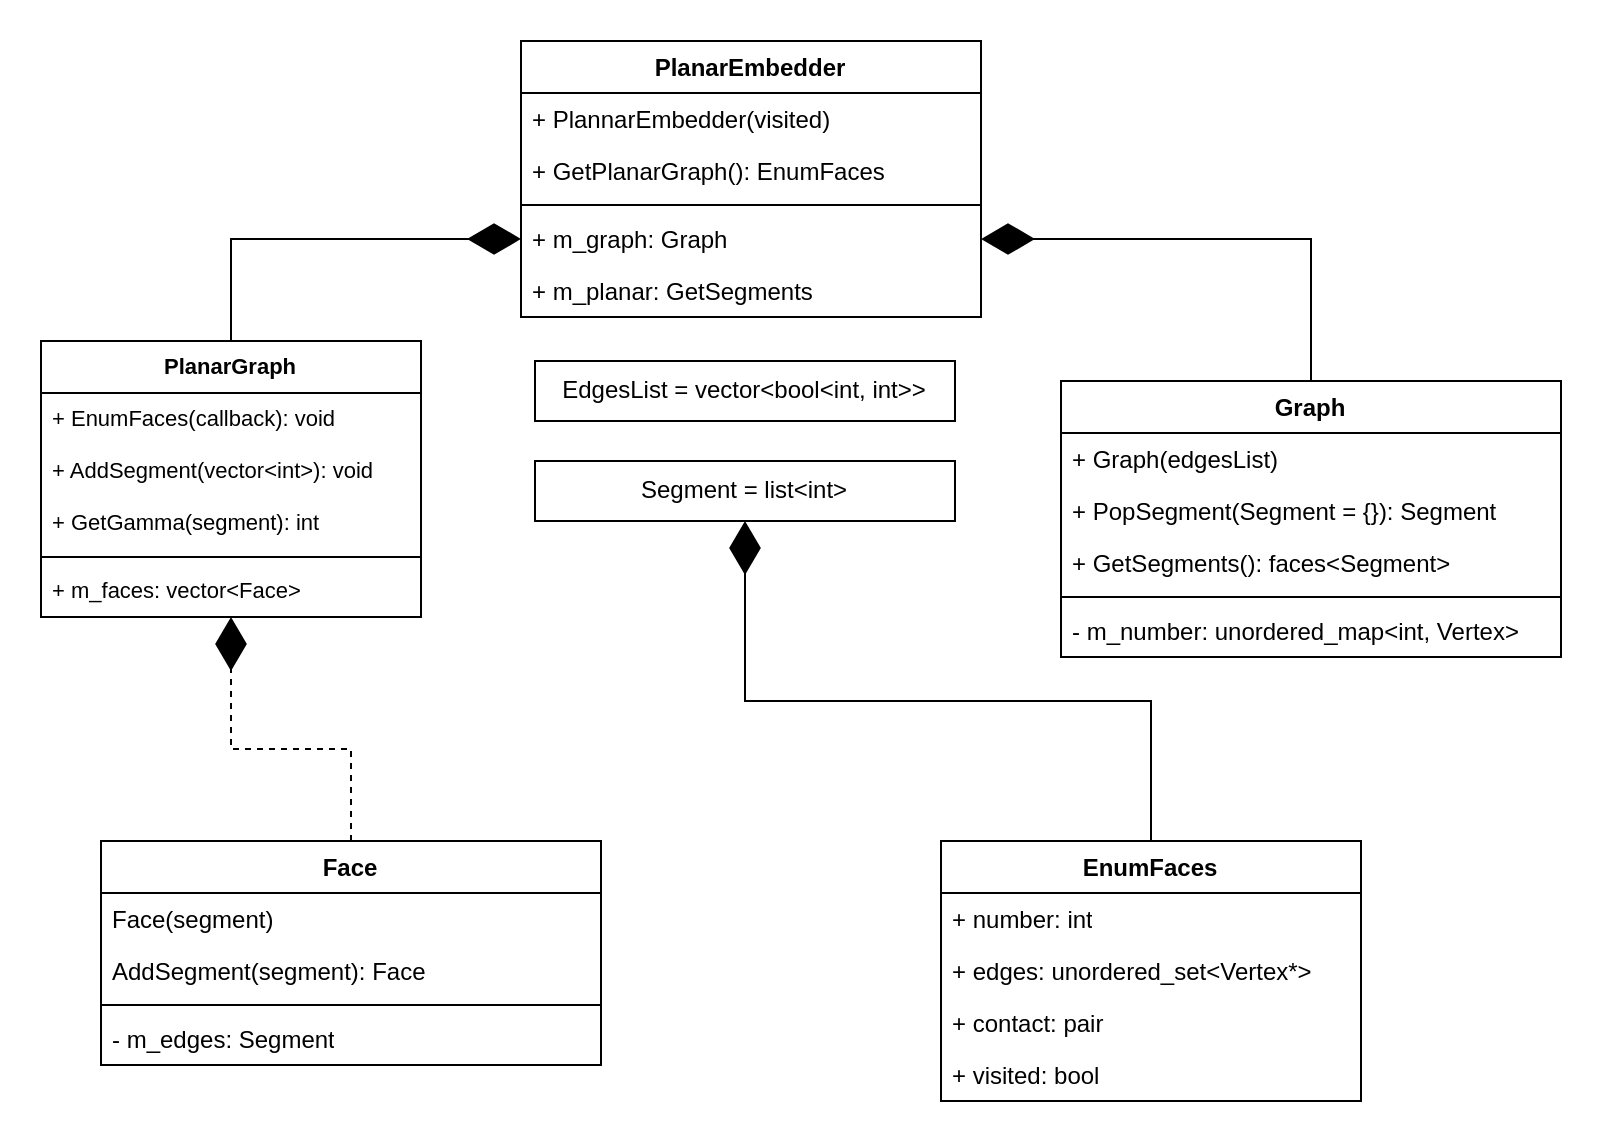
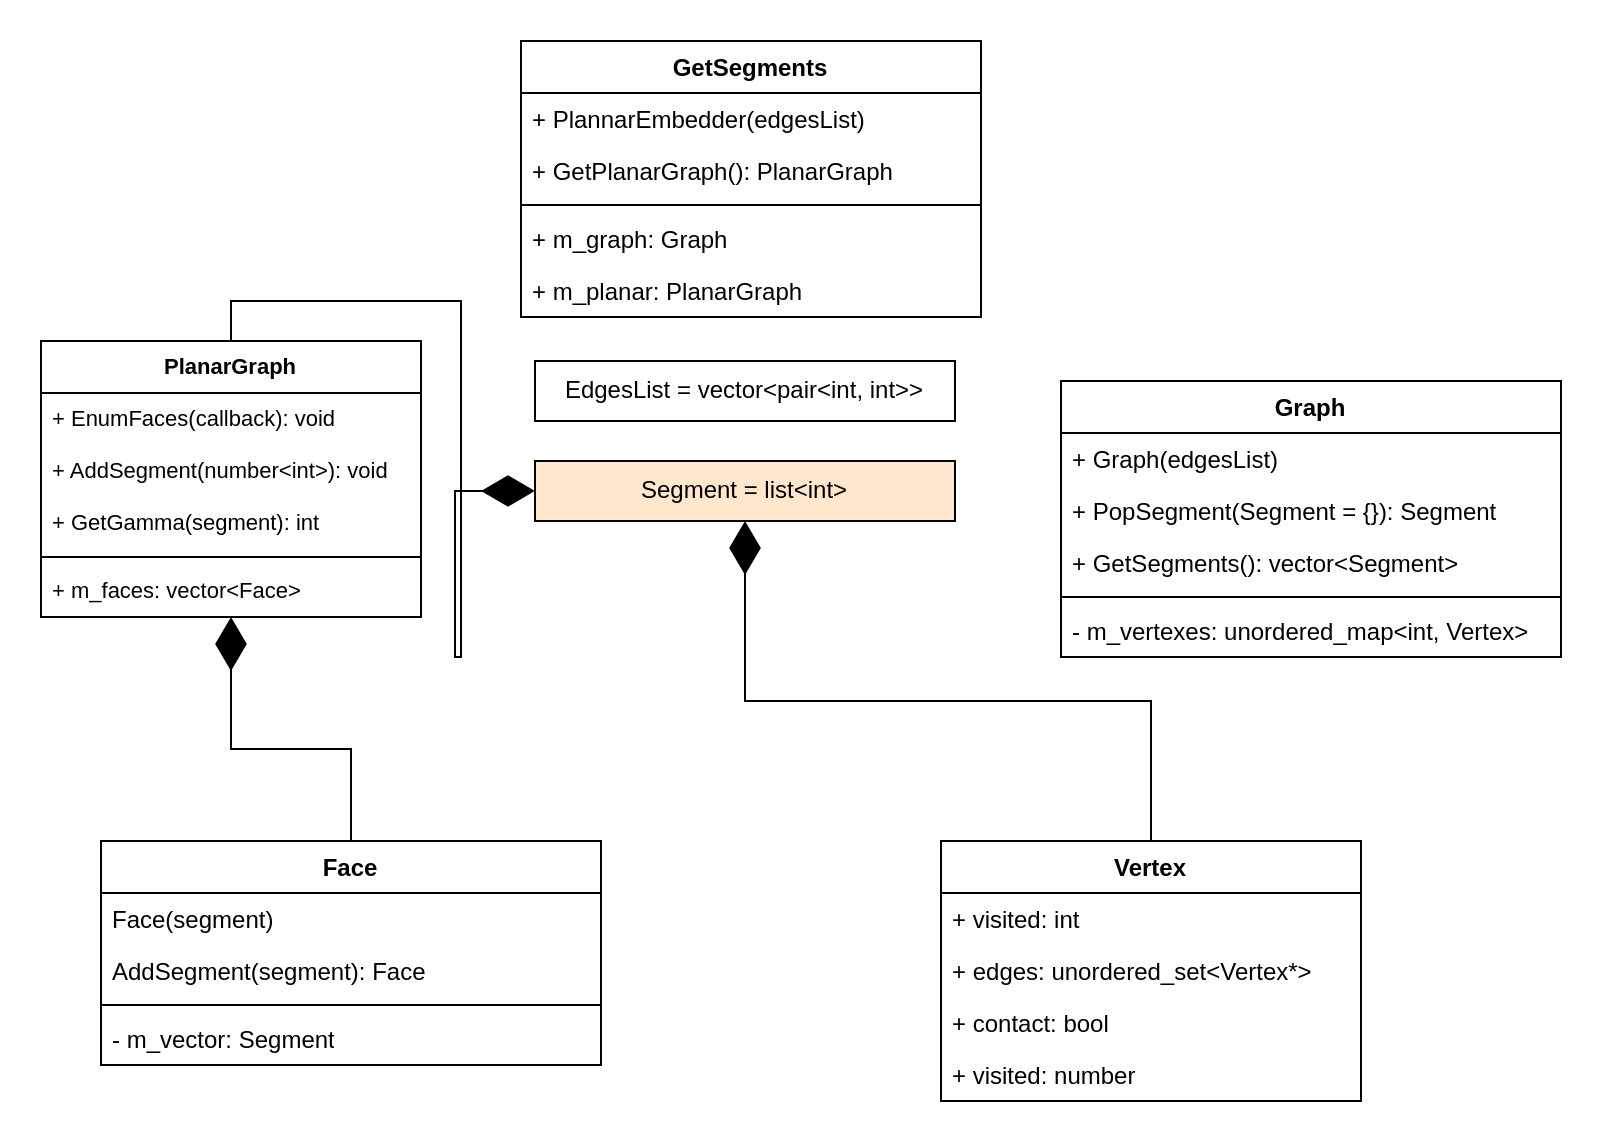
node "PlanarEmbedder": label "PlanarEmbedder" -> "GetSegments"
node "+ PlannarEmbedder(visited)": label "+ PlannarEmbedder(visited)" -> "+ PlannarEmbedder(edgesList)"
node "+ GetPlanarGraph(): EnumFaces": label "+ GetPlanarGraph(): EnumFaces" -> "+ GetPlanarGraph(): PlanarGraph"
edge "PlanarGraph" -> "+ m_graph: Graph": now "PlanarGraph" -> "Segment = list<int>"
edge "Graph" -> "+ m_graph: Graph": removed
node "+ m_planar: GetSegments": label "+ m_planar: GetSegments" -> "+ m_planar: PlanarGraph"
node "EdgesList = vector<bool<int, int>>": label "EdgesList = vector<bool<int, int>>" -> "EdgesList = vector<pair<int, int>>"
node "+ AddSegment(vector<int>): void": label "+ AddSegment(vector<int>): void" -> "+ AddSegment(number<int>): void"
node "Segment = list<int>": fillcolor #ffffff -> #ffe6cc
node "+ GetSegments(): faces<Segment>": label "+ GetSegments(): faces<Segment>" -> "+ GetSegments(): vector<Segment>"
node "- m_number: unordered_map<int, Vertex>": label "- m_number: unordered_map<int, Vertex>" -> "- m_vertexes: unordered_map<int, Vertex>"
edge "Face" -> "PlanarGraph": style dashed -> solid
node "EnumFaces": label "EnumFaces" -> "Vertex"
node "+ number: int": label "+ number: int" -> "+ visited: int"
node "+ contact: pair": label "+ contact: pair" -> "+ contact: bool"
node "- m_edges: Segment": label "- m_edges: Segment" -> "- m_vector: Segment"
node "+ visited: bool": label "+ visited: bool" -> "+ visited: number"
